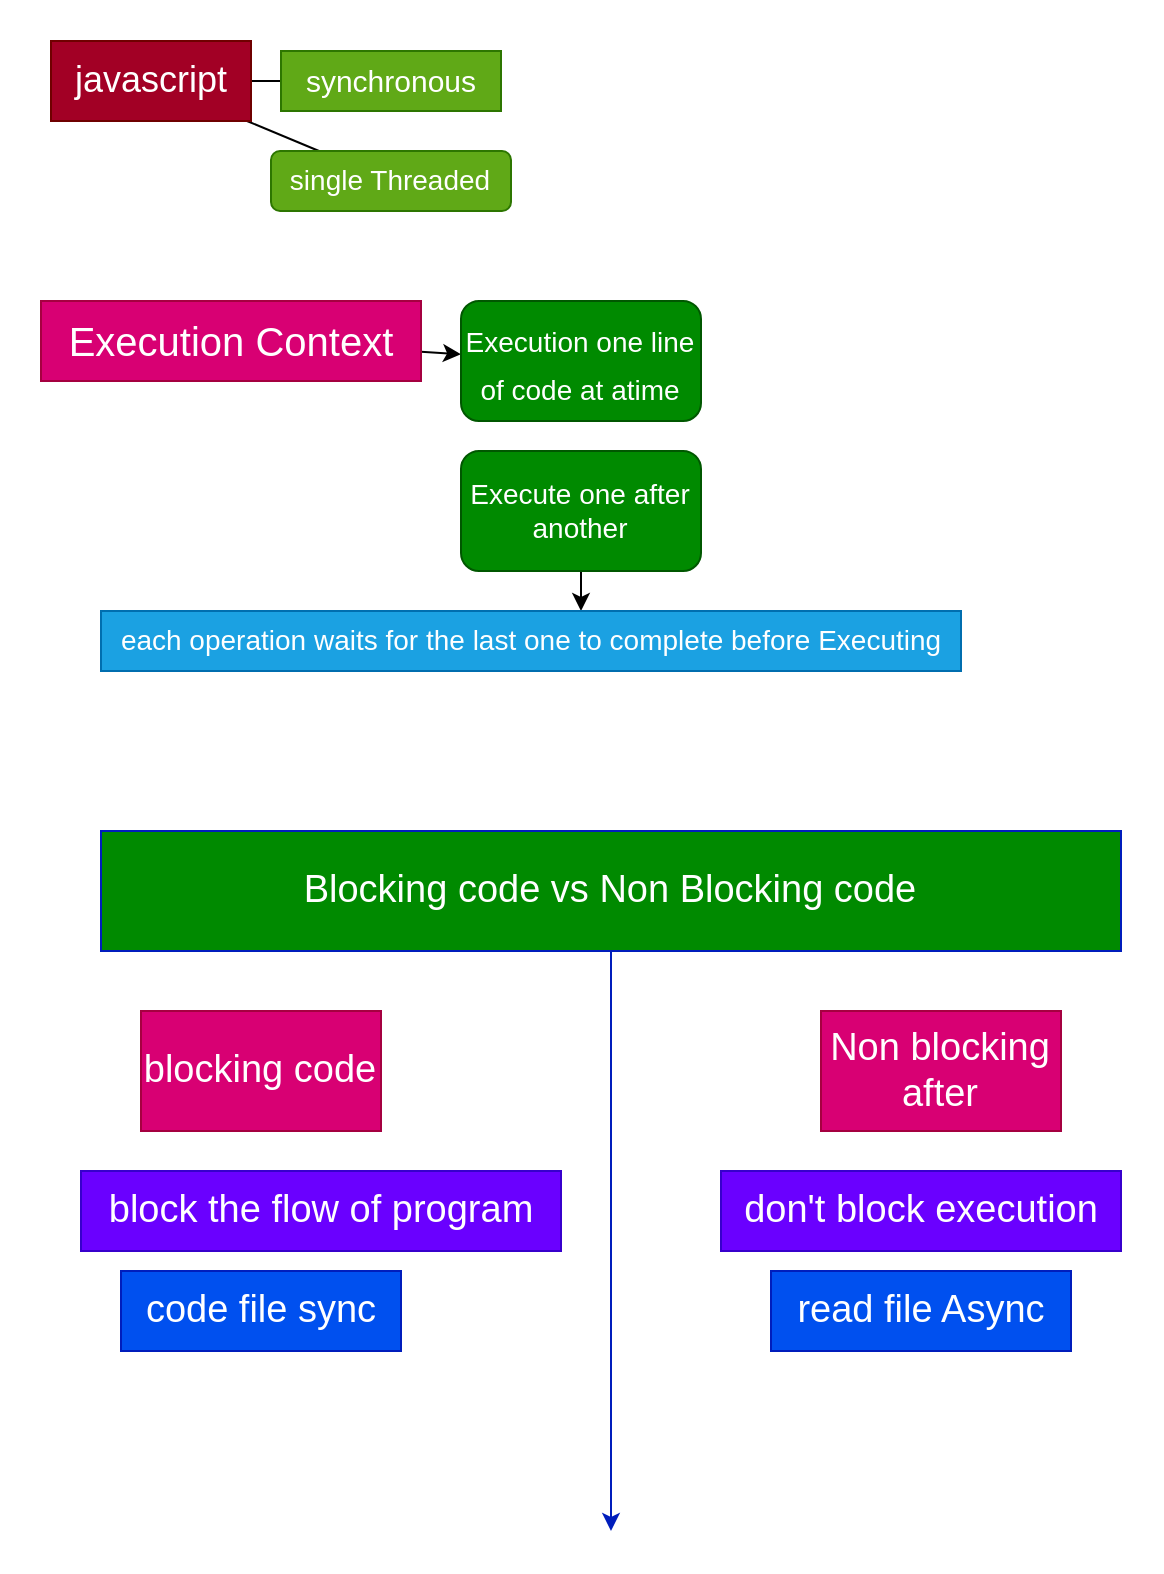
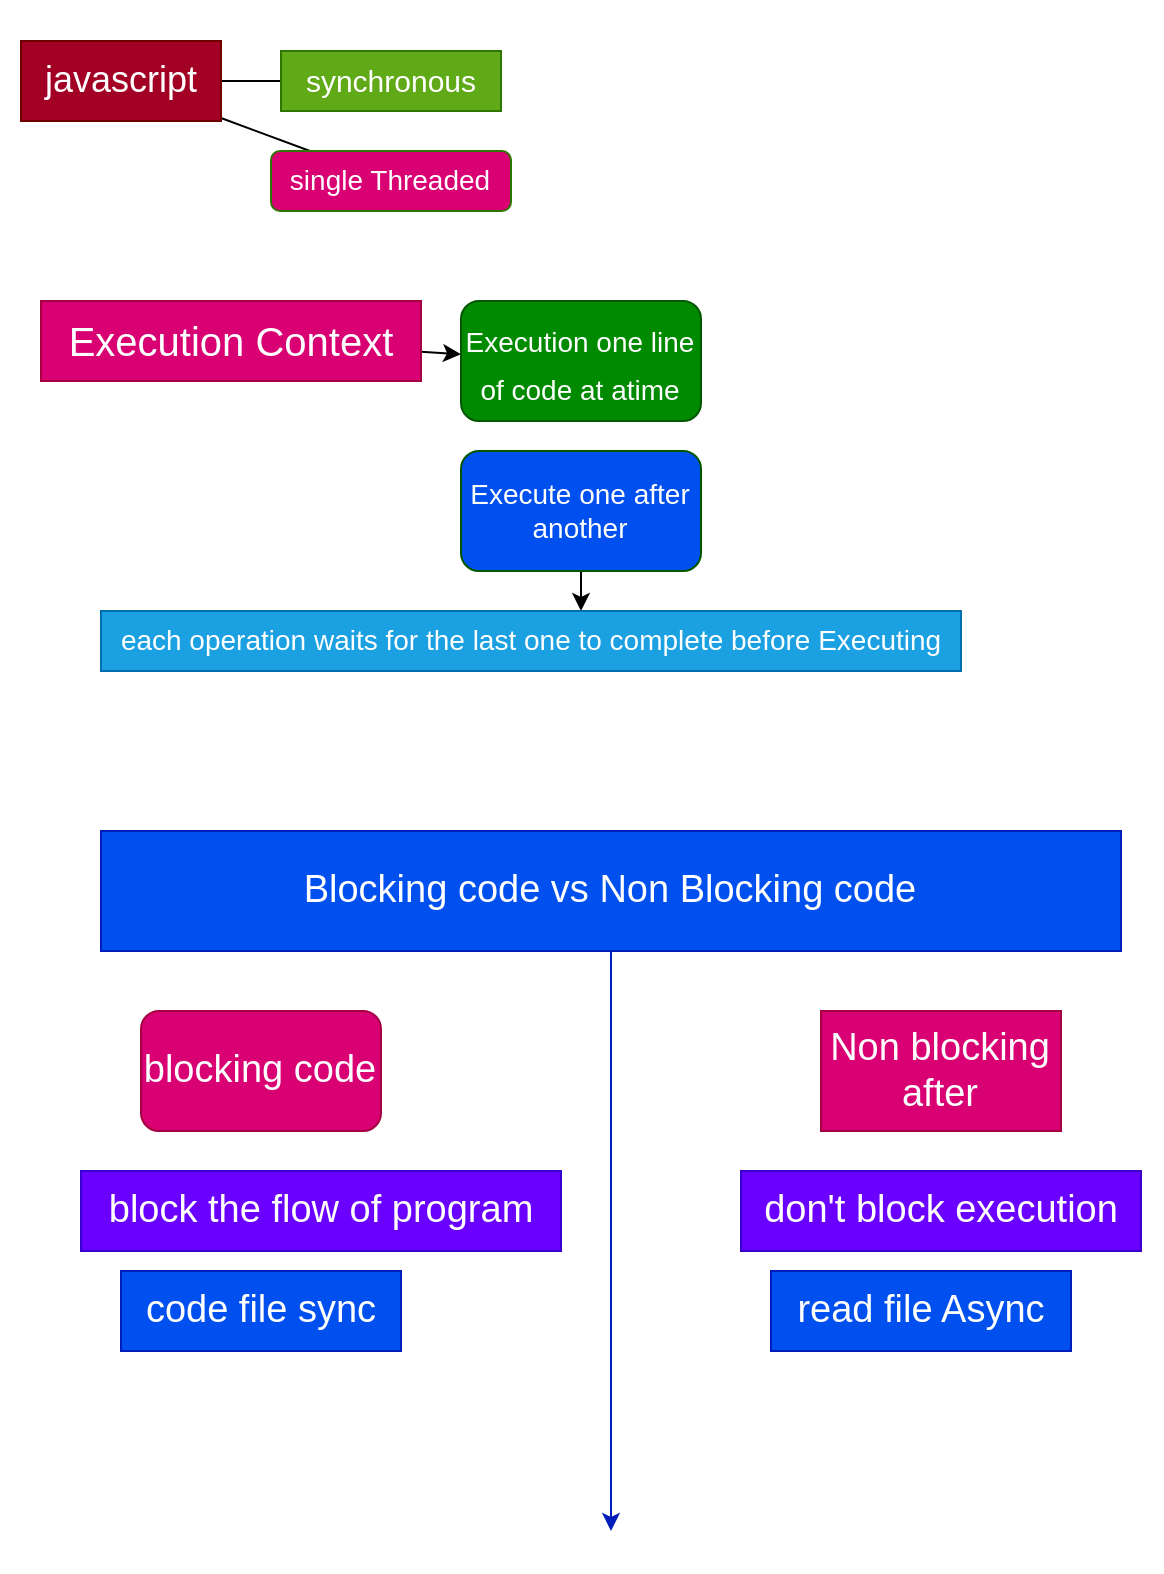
node "javascript": moved (151, 81) -> (121, 81)
node "single Threaded": fillcolor #60a917 -> #d80073
node "Execute one after another": fillcolor #008a00 -> #0050ef
node "Blocking code vs Non Blocking code": fillcolor #008a00 -> #0050ef
node "blocking code": shape rectangle -> rounded rectangle
node "don't block execution": moved (921, 1211) -> (941, 1211)
